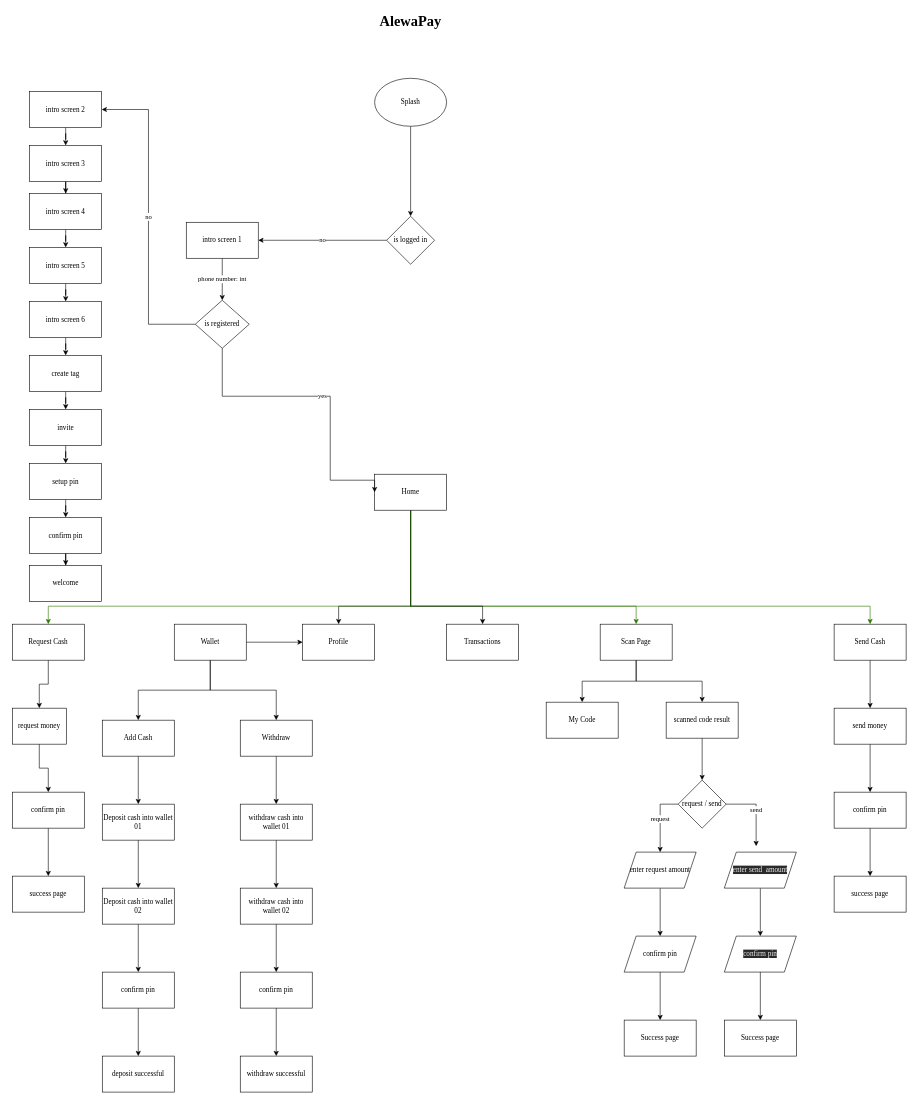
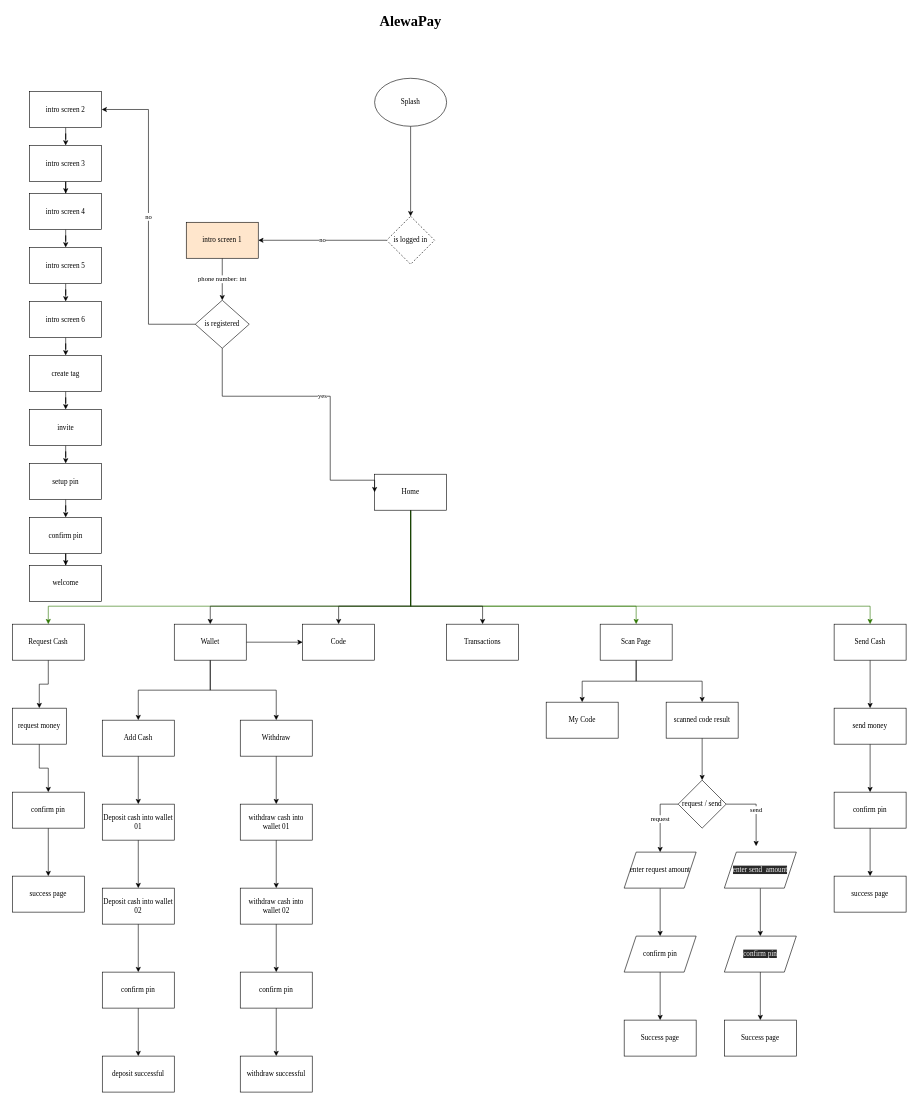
node "intro screen 1": fillcolor #ffffff -> #ffe6cc
node "is logged in": style solid -> dashed
edge "Home" -> "Wallet": added
node "Profile": label "Profile" -> "Code"
